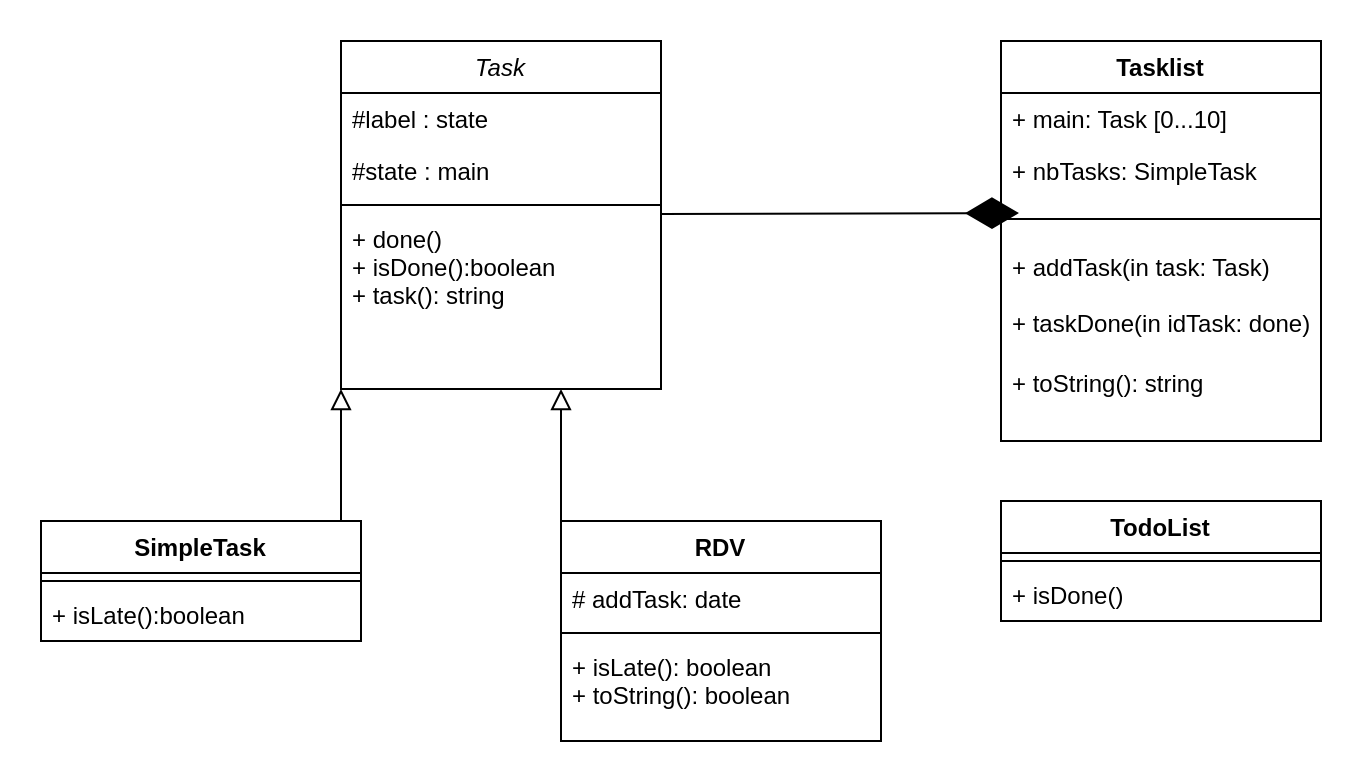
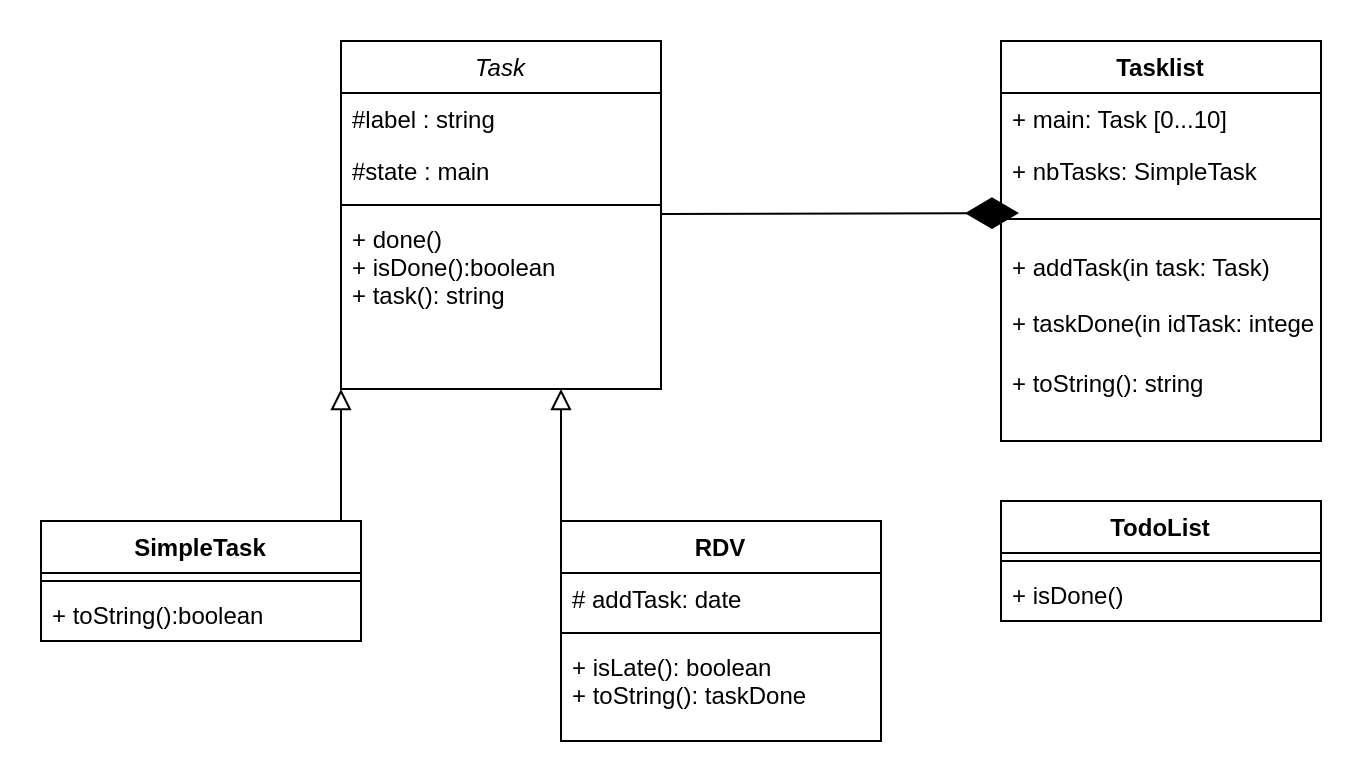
node "#label : state": label "#label : state" -> "#label : string"
node "+ taskDone(in idTask: done)": label "+ taskDone(in idTask: done)" -> "+ taskDone(in idTask: integer)"
node "+ isLate():boolean": label "+ isLate():boolean" -> "+ toString():boolean"
node "+ isLate(): boolean + toString(): boolean": label "+ isLate(): boolean + toString(): boolean" -> "+ isLate(): boolean + toString(): taskDone"
